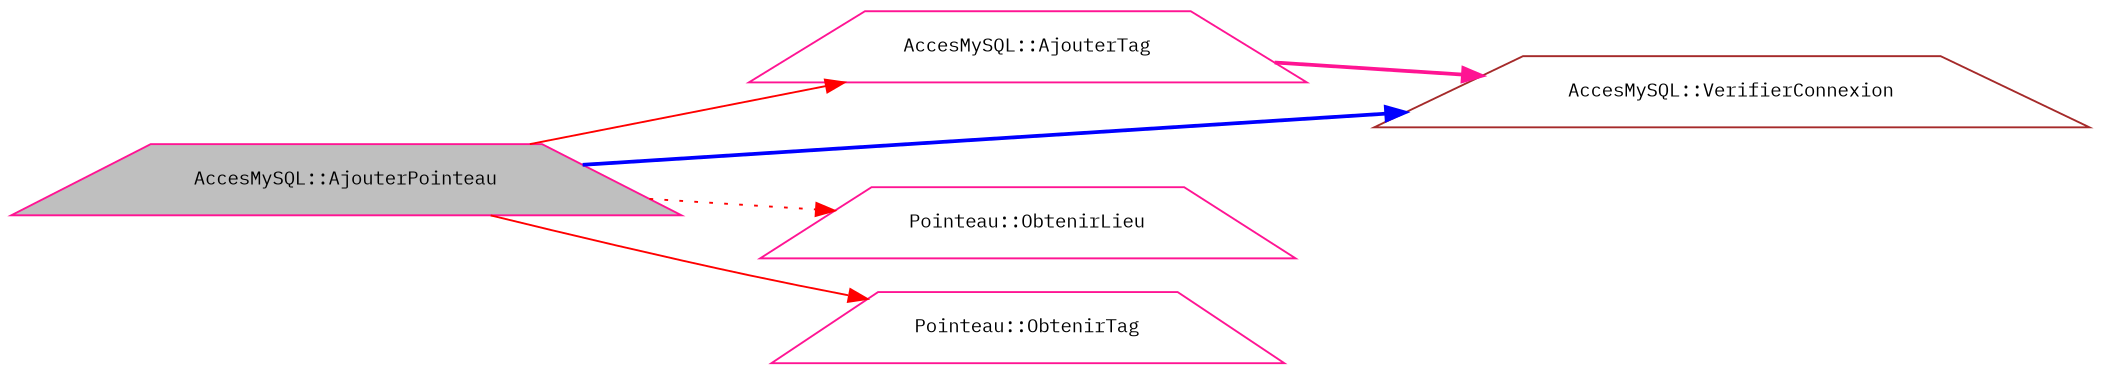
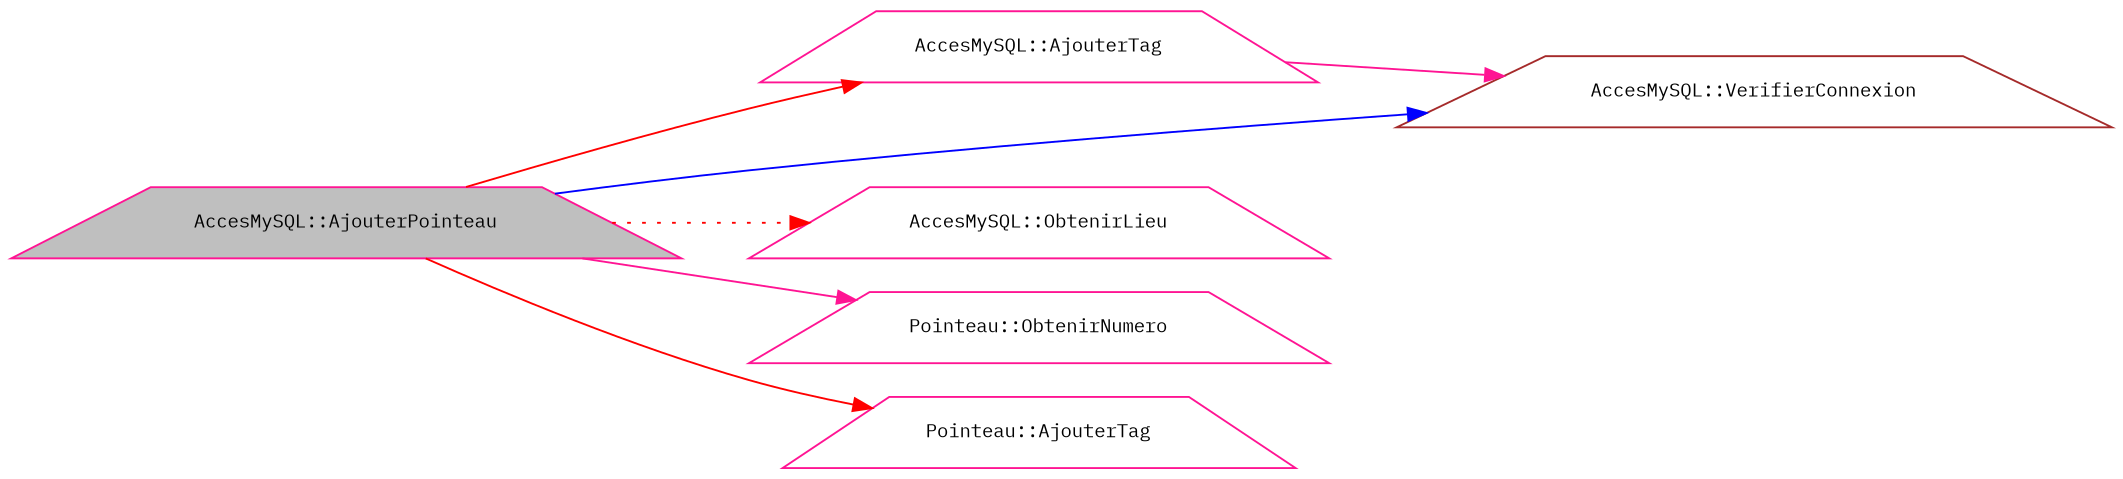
edge "AccesMySQL::AjouterTag" -> "AccesMySQL::VerifierConnexion": style bold -> solid
edge "AccesMySQL::AjouterPointeau" -> "AccesMySQL::VerifierConnexion": style bold -> solid
node "Pointeau::ObtenirLieu": label "Pointeau::ObtenirLieu" -> "AccesMySQL::ObtenirLieu"
node "Pointeau::ObtenirTag": label "Pointeau::ObtenirTag" -> "Pointeau::AjouterTag"
node "Pointeau::ObtenirNumero": added
